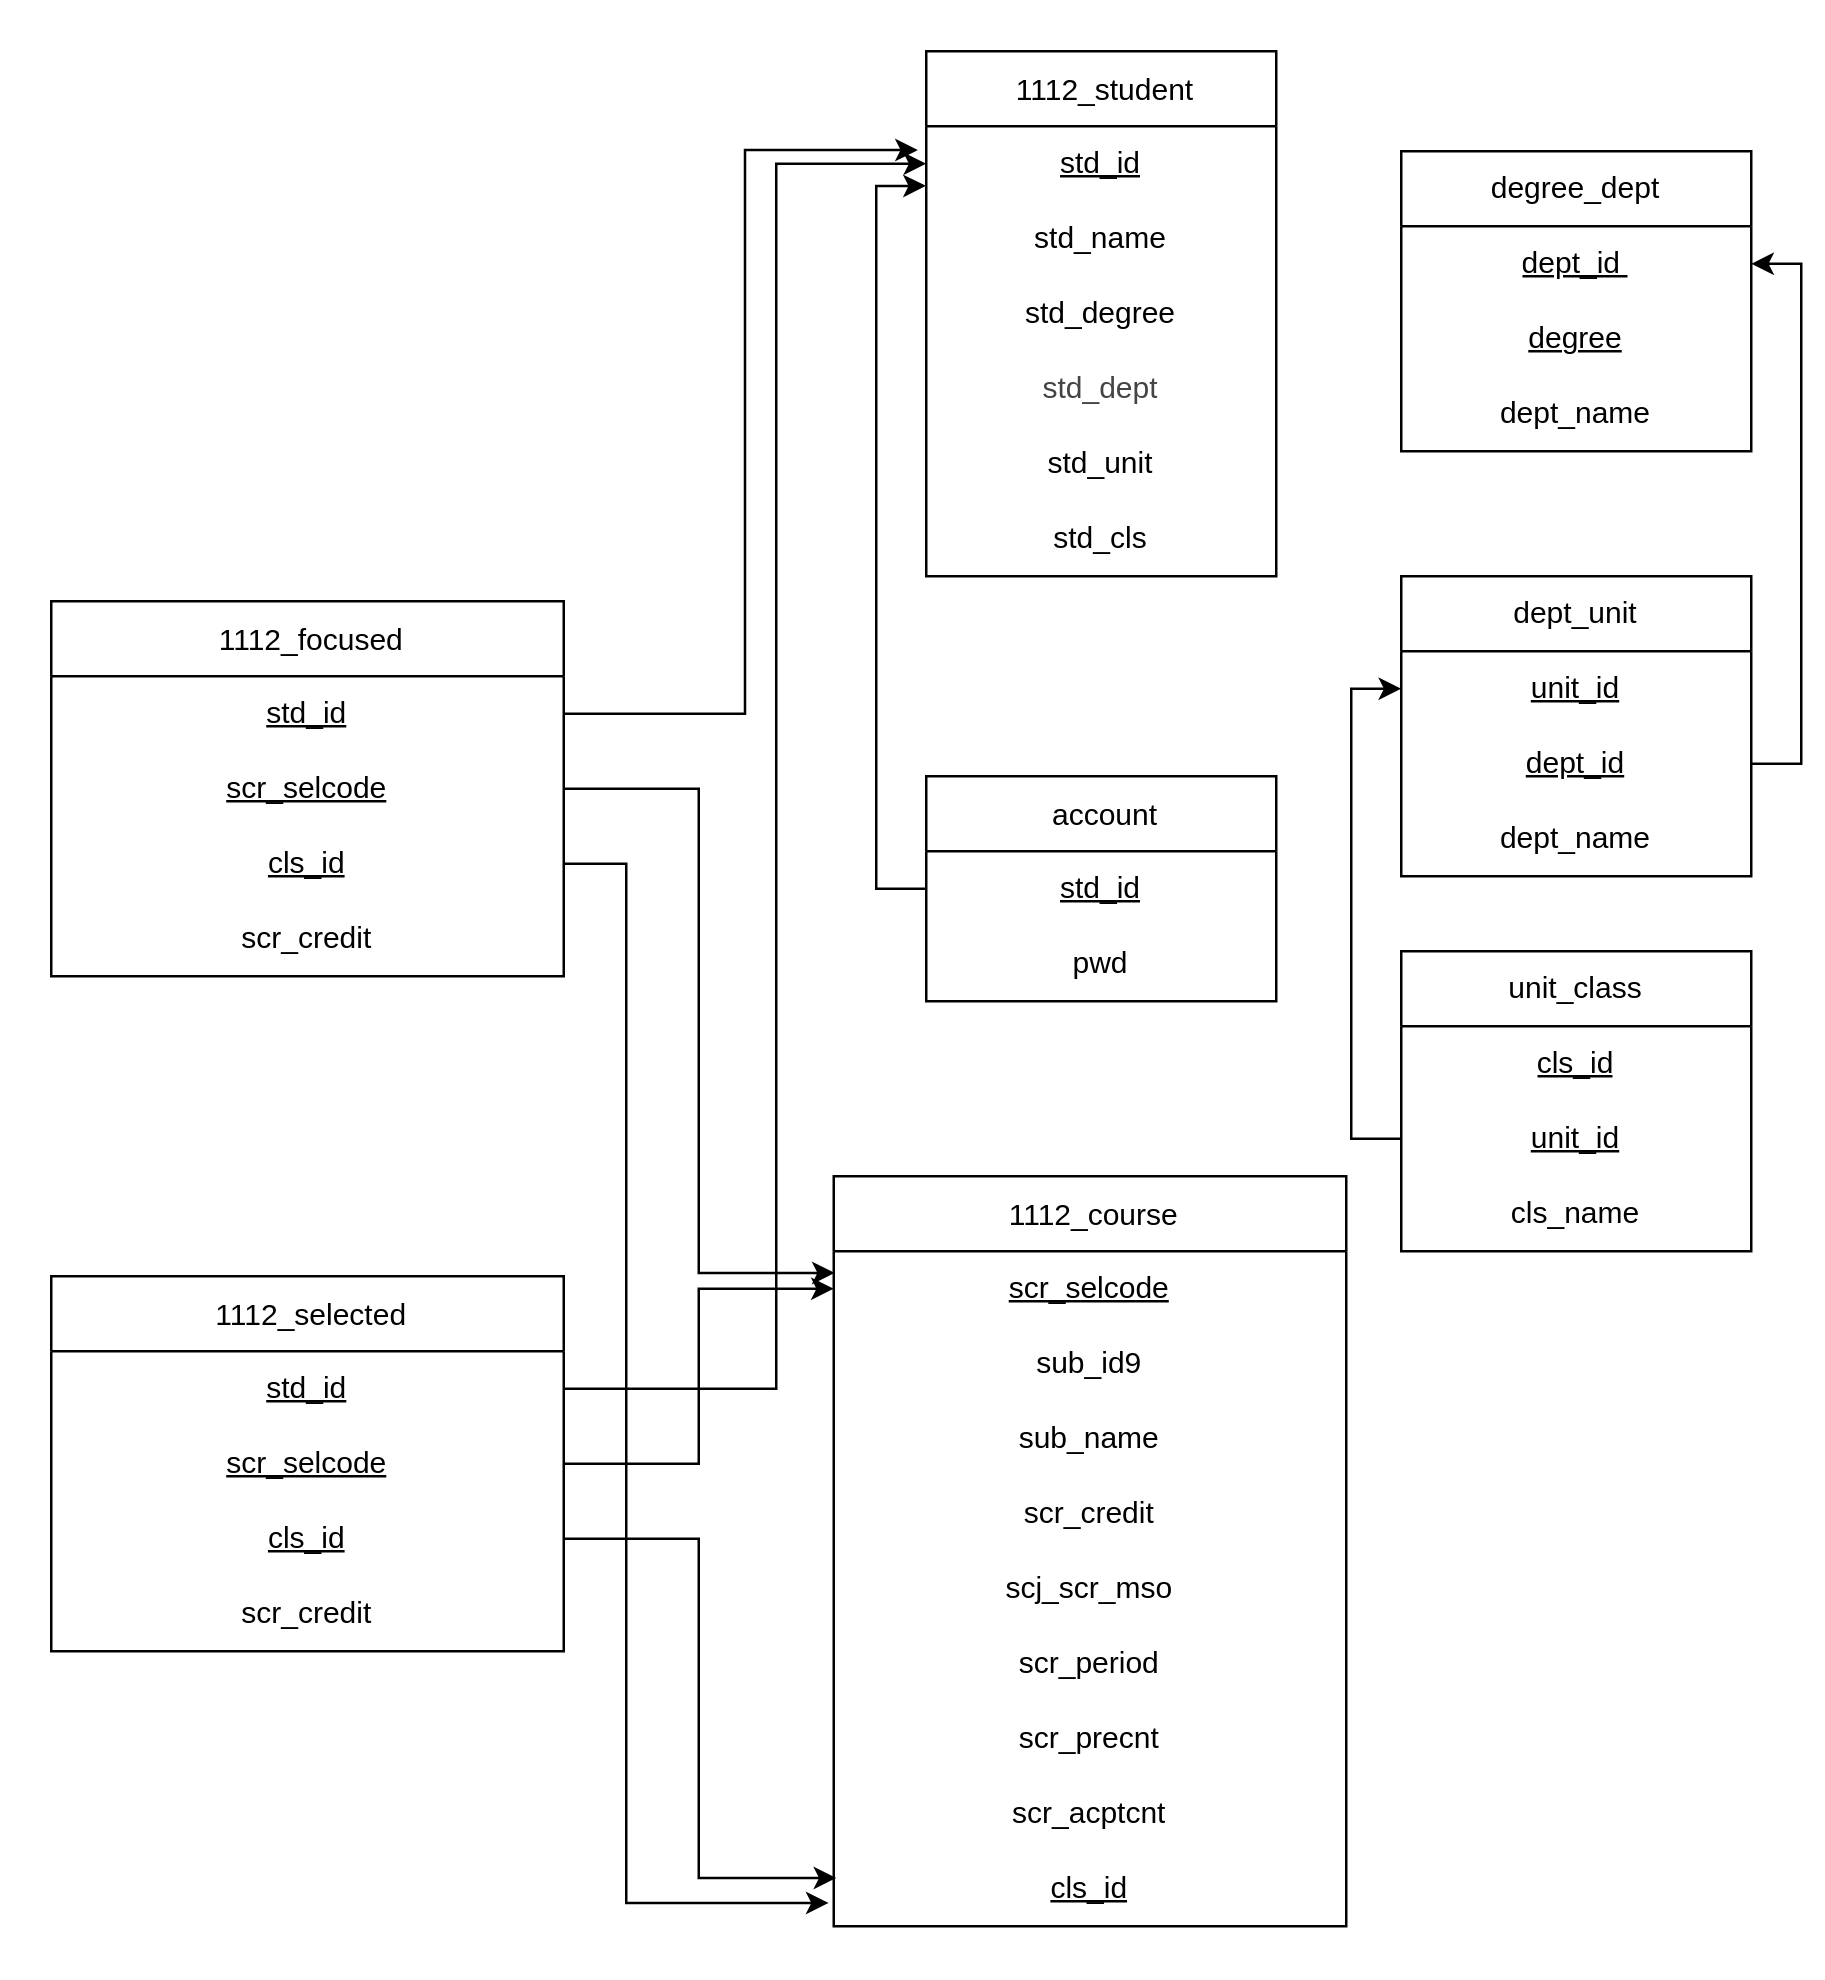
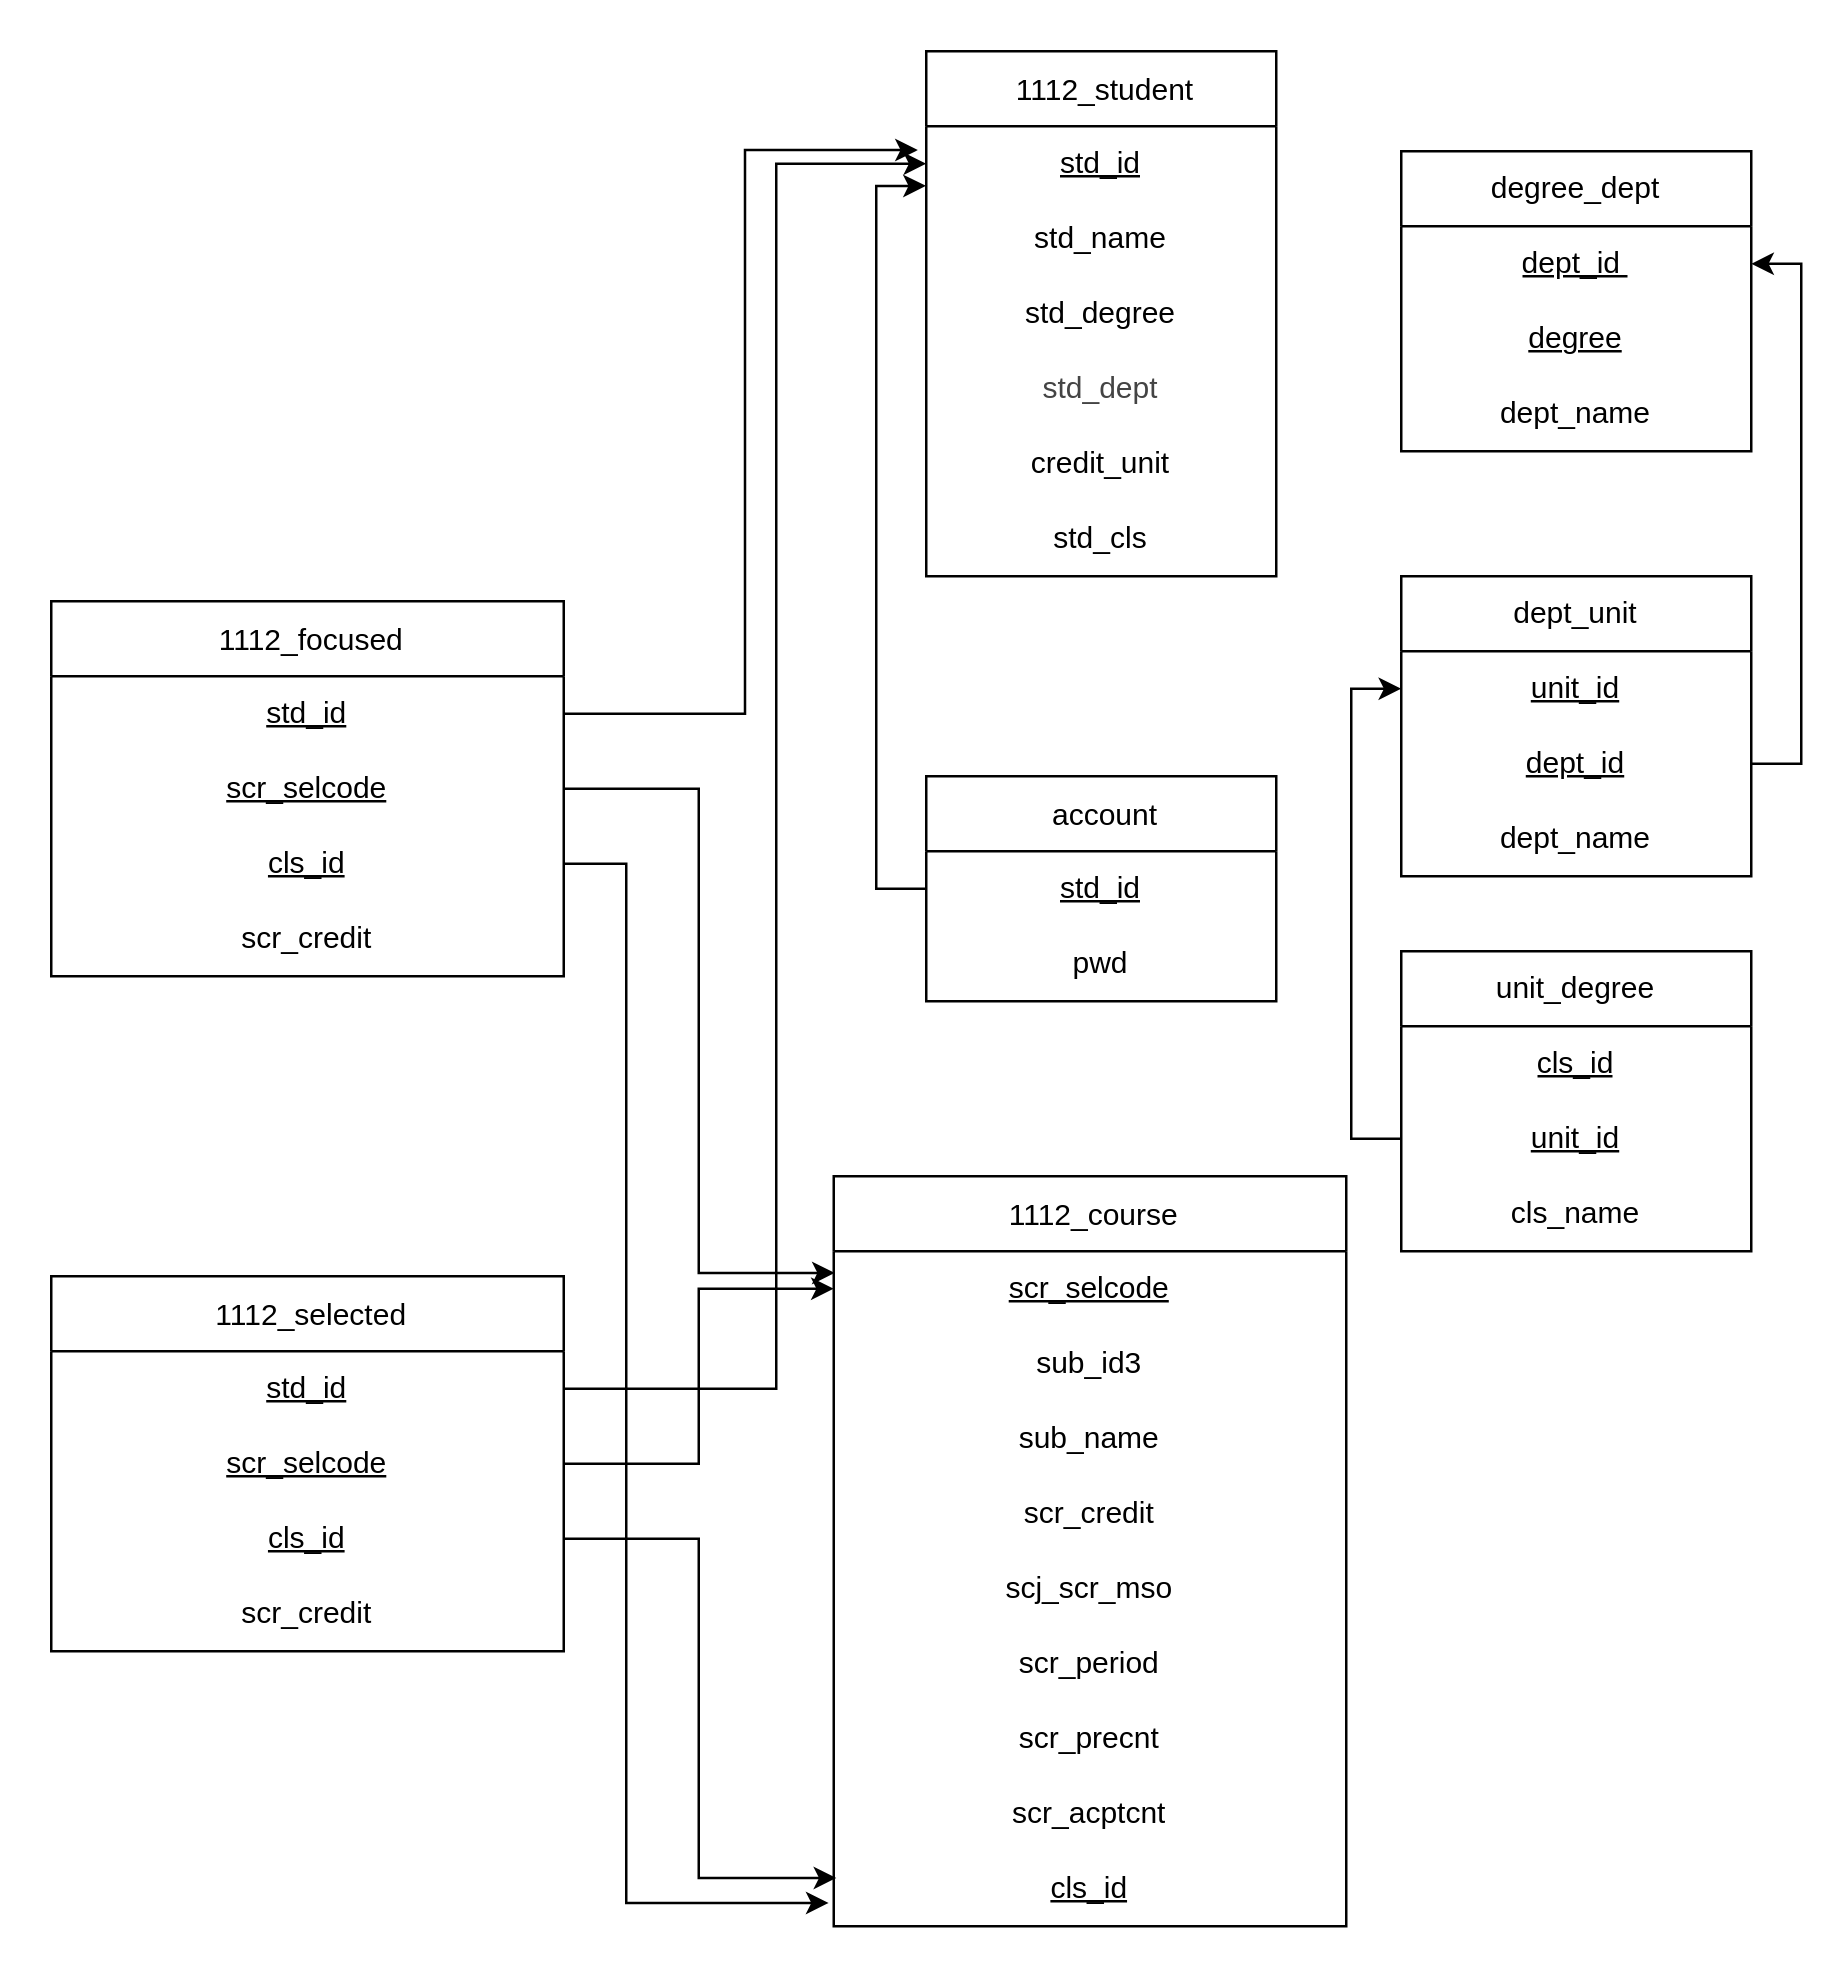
node "std_unit": label "std_unit" -> "credit_unit"
node "unit_class": label "unit_class" -> "unit_degree"
node "sub_id9": label "sub_id9" -> "sub_id3"
